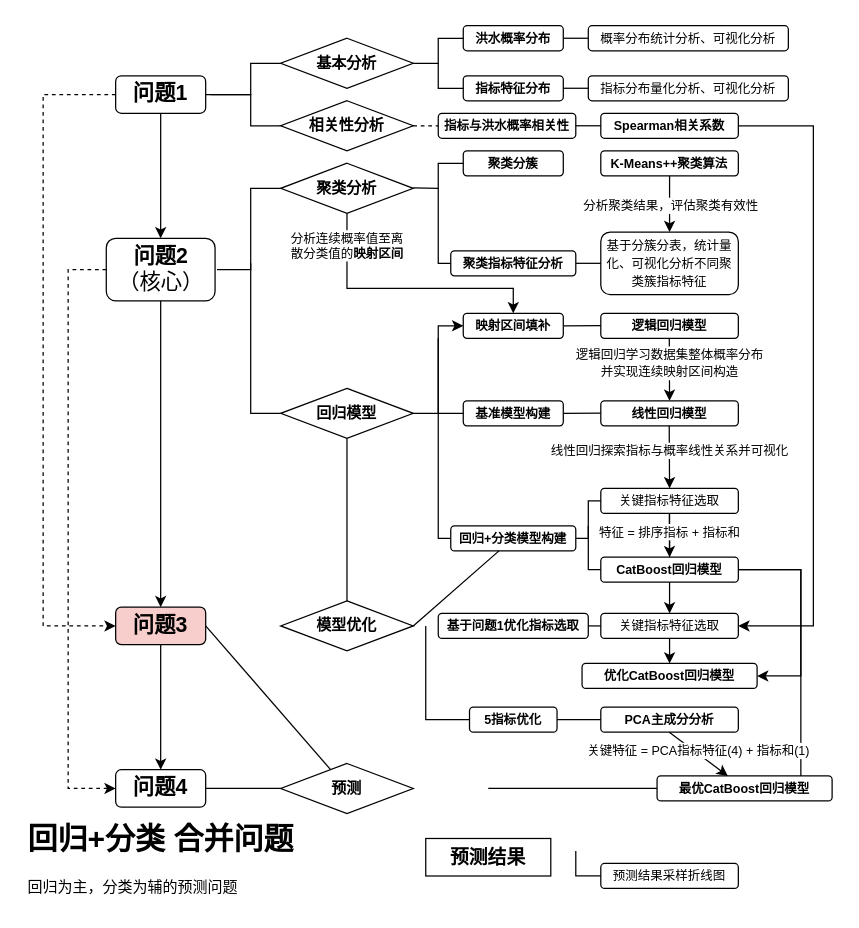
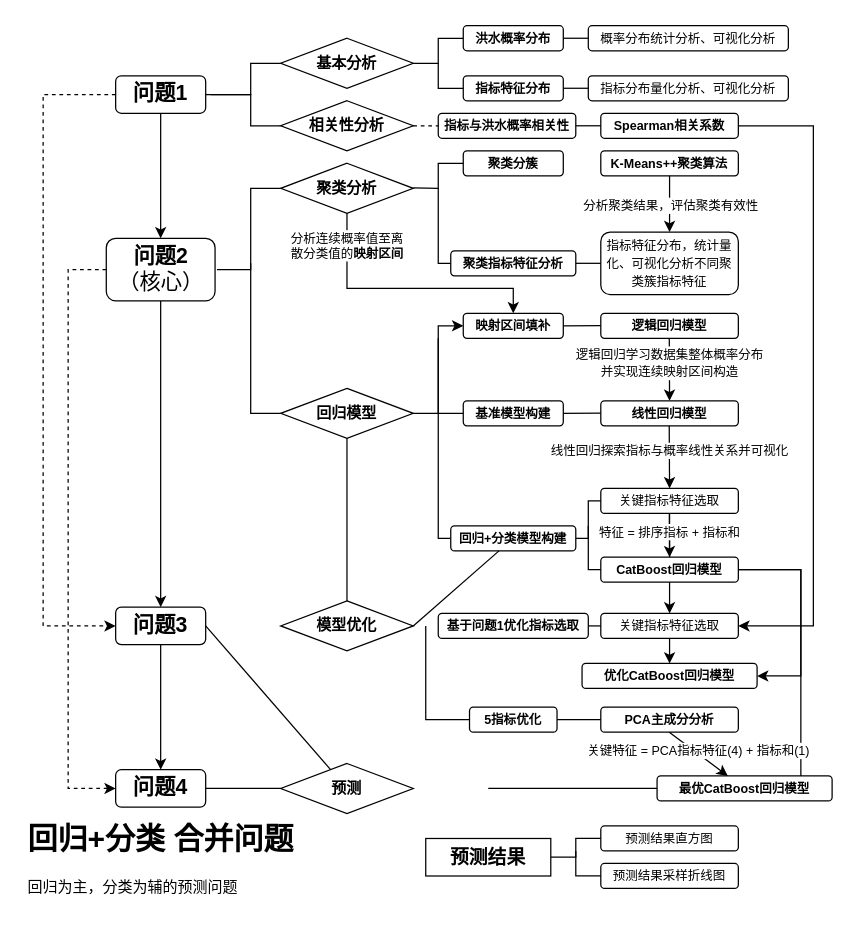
node "基于分簇分表，统计量化、可视化分析不同聚类簇指标特征": label "基于分簇分表，统计量化、可视化分析不同聚类簇指标特征" -> "指标特征分布，统计量化、可视化分析不同聚类簇指标特征"
node "问题3": fillcolor #f8cecc -> #ffffff
edge "预测结果直方图" -- "预测结果": added
node "预测结果直方图": added
